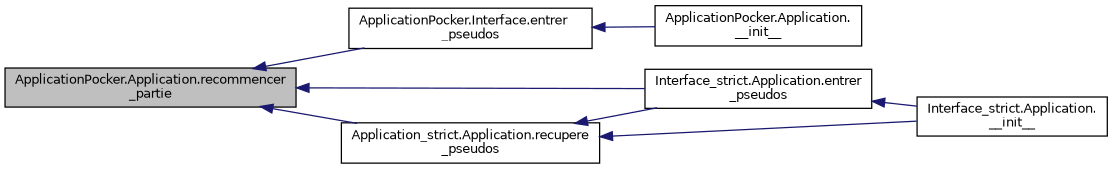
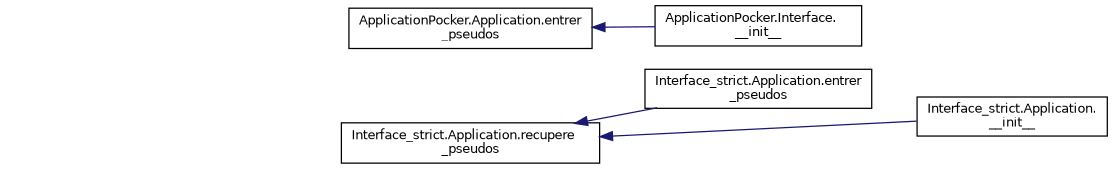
node "ApplicationPocker.Application. __init__": label "ApplicationPocker.Application. __init__" -> "ApplicationPocker.Interface. __init__"
node "ApplicationPocker.Interface.entrer _pseudos": label "ApplicationPocker.Interface.entrer _pseudos" -> "ApplicationPocker.Application.entrer _pseudos"
node "ApplicationPocker.Application.recommencer _partie": removed
edge "Interface_strict.Application. __init__" -> "Interface_strict.Application.entrer _pseudos": removed
node "Application_strict.Application.recupere _pseudos": label "Application_strict.Application.recupere _pseudos" -> "Interface_strict.Application.recupere _pseudos"
